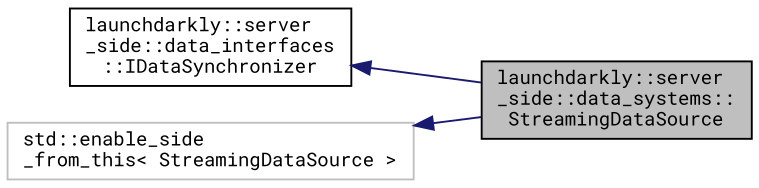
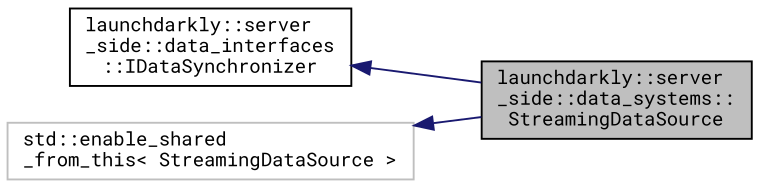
node "std::enable_side _from_this< StreamingDataSource >": label "std::enable_side _from_this< StreamingDataSource >" -> "std::enable_shared _from_this< StreamingDataSource >"
